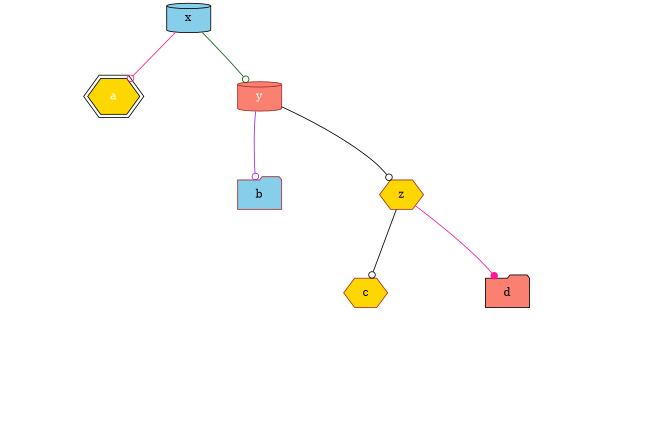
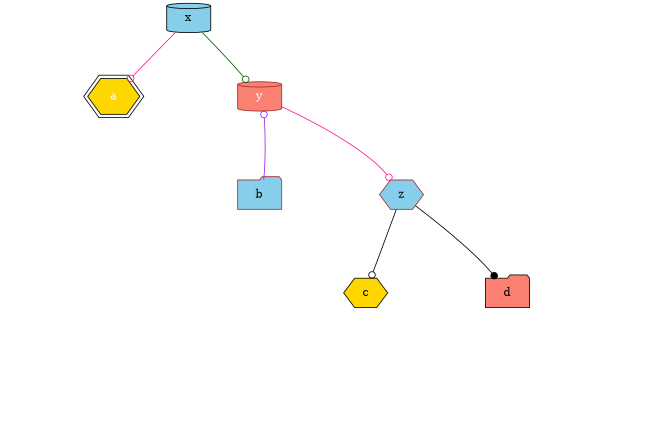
edge "y" -> "z": color black -> deeppink
edge "y" -> "b": reversed
node "z": fillcolor gold -> skyblue
edge "z" -> "d": color deeppink -> black
node "c": color brown -> black
